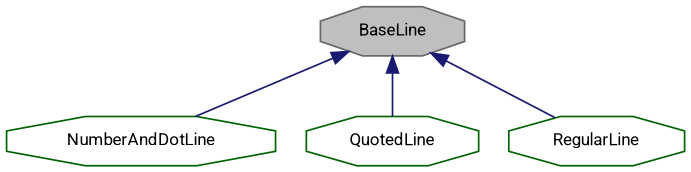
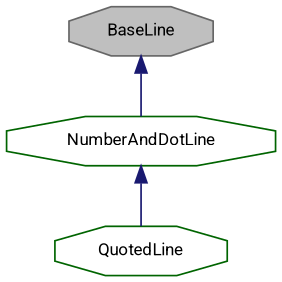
edge "QuotedLine" -> "BaseLine": now "QuotedLine" -> "NumberAndDotLine"
node "RegularLine": removed
